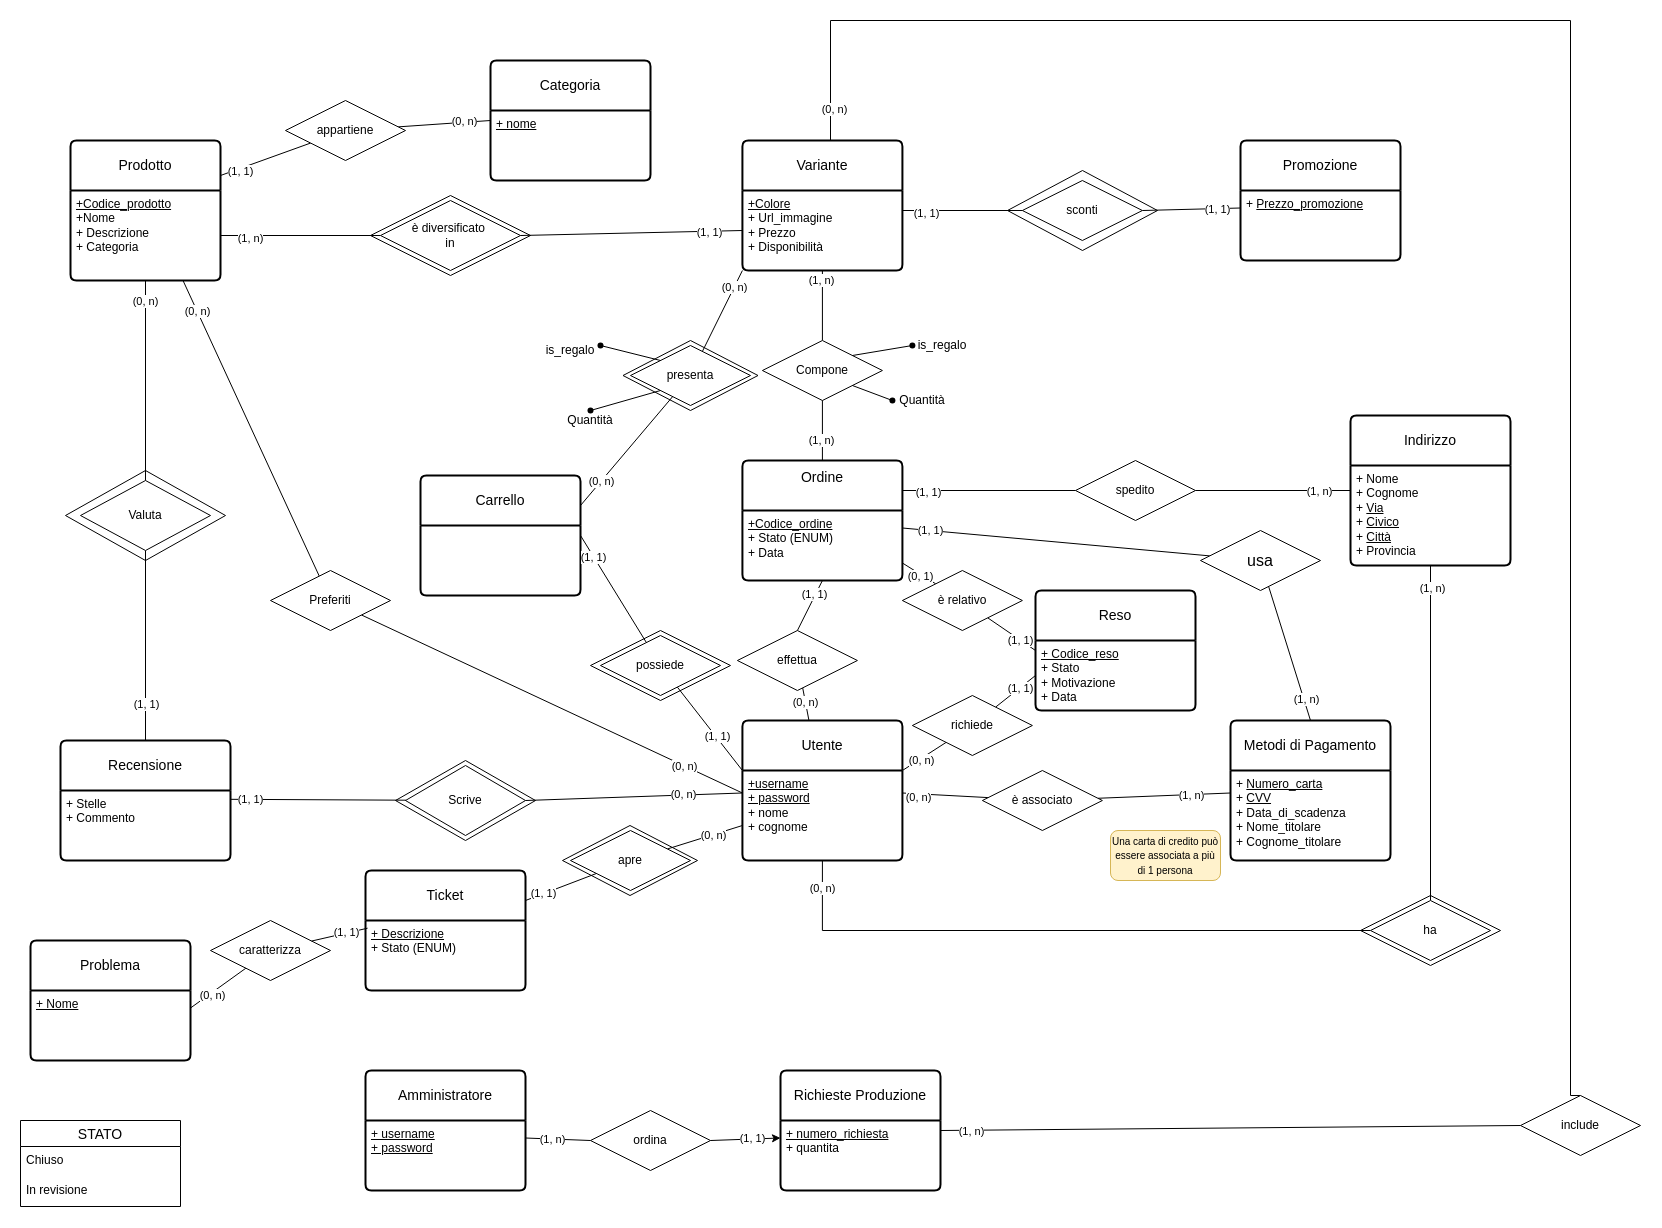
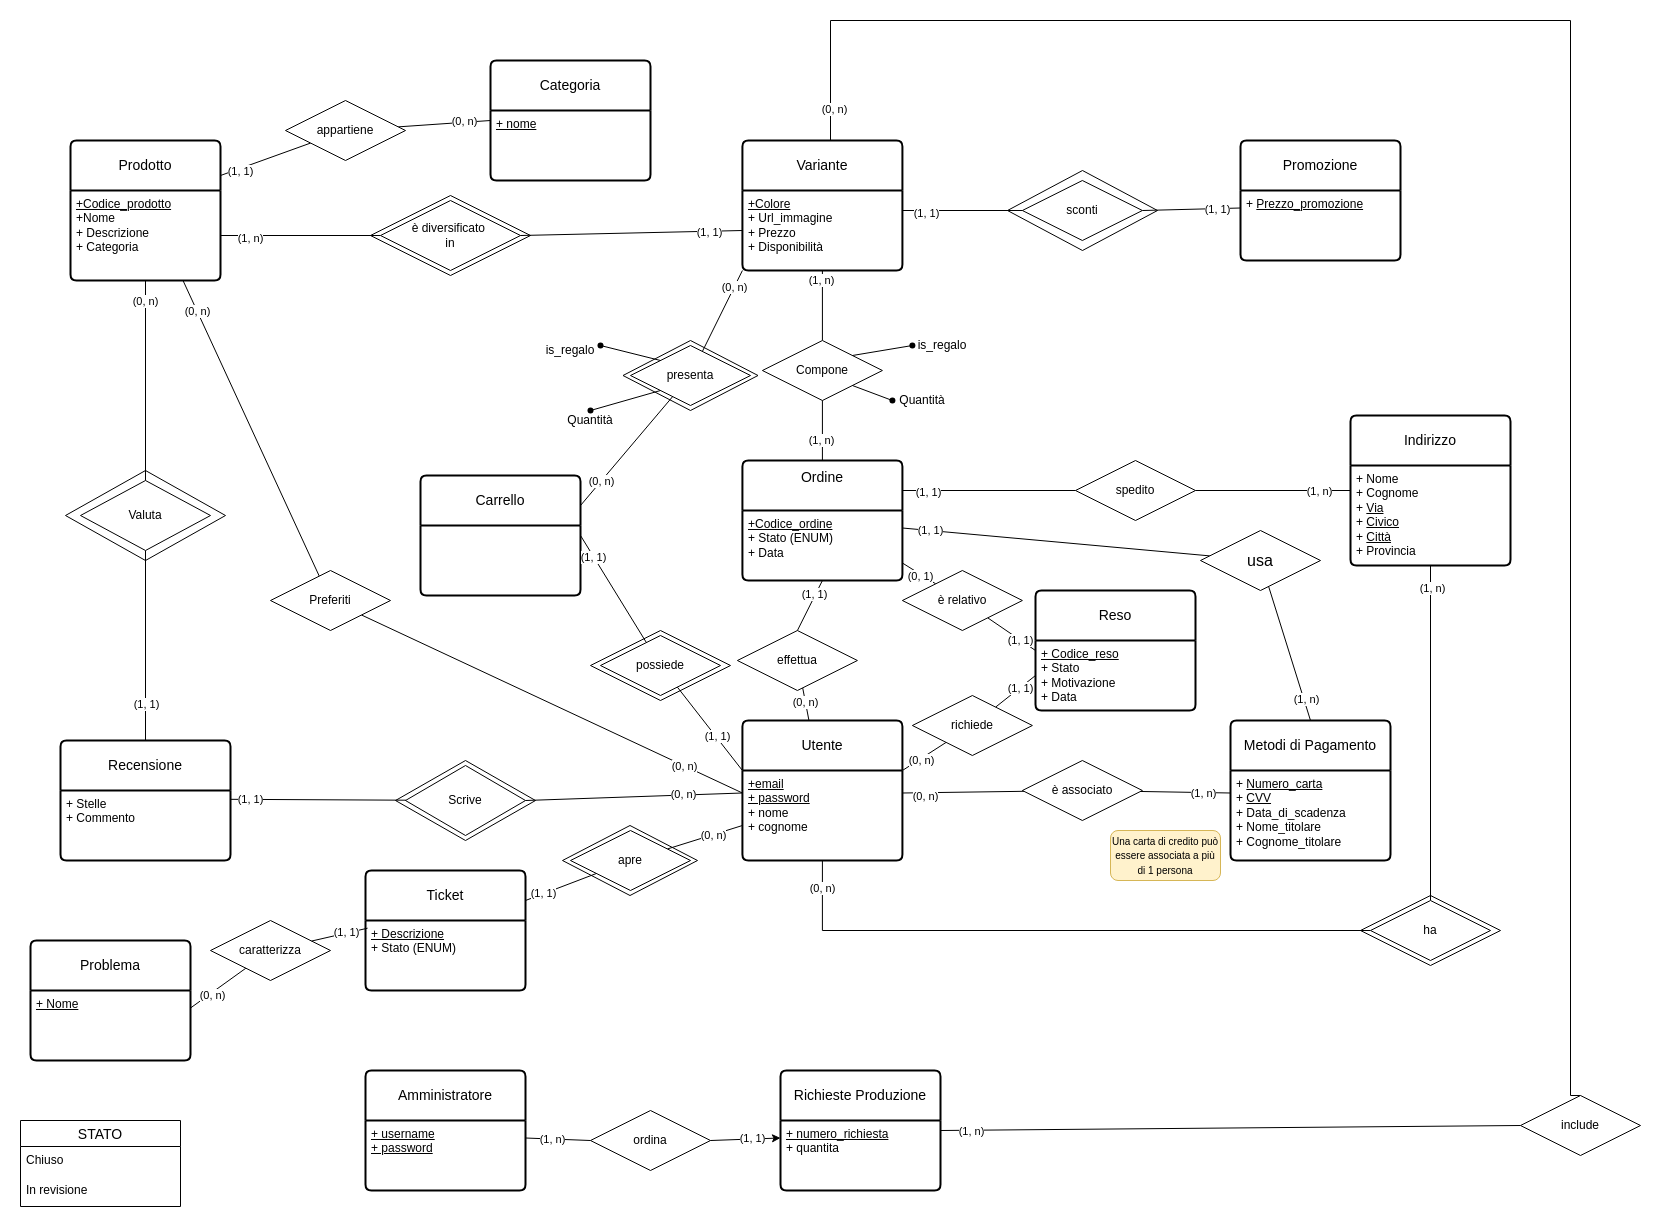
node "è associato": moved (1042, 801) -> (1082, 791)
node "+username + password + nome + cognome": label "+username + password + nome + cognome" -> "+email + password + nome + cognome"
